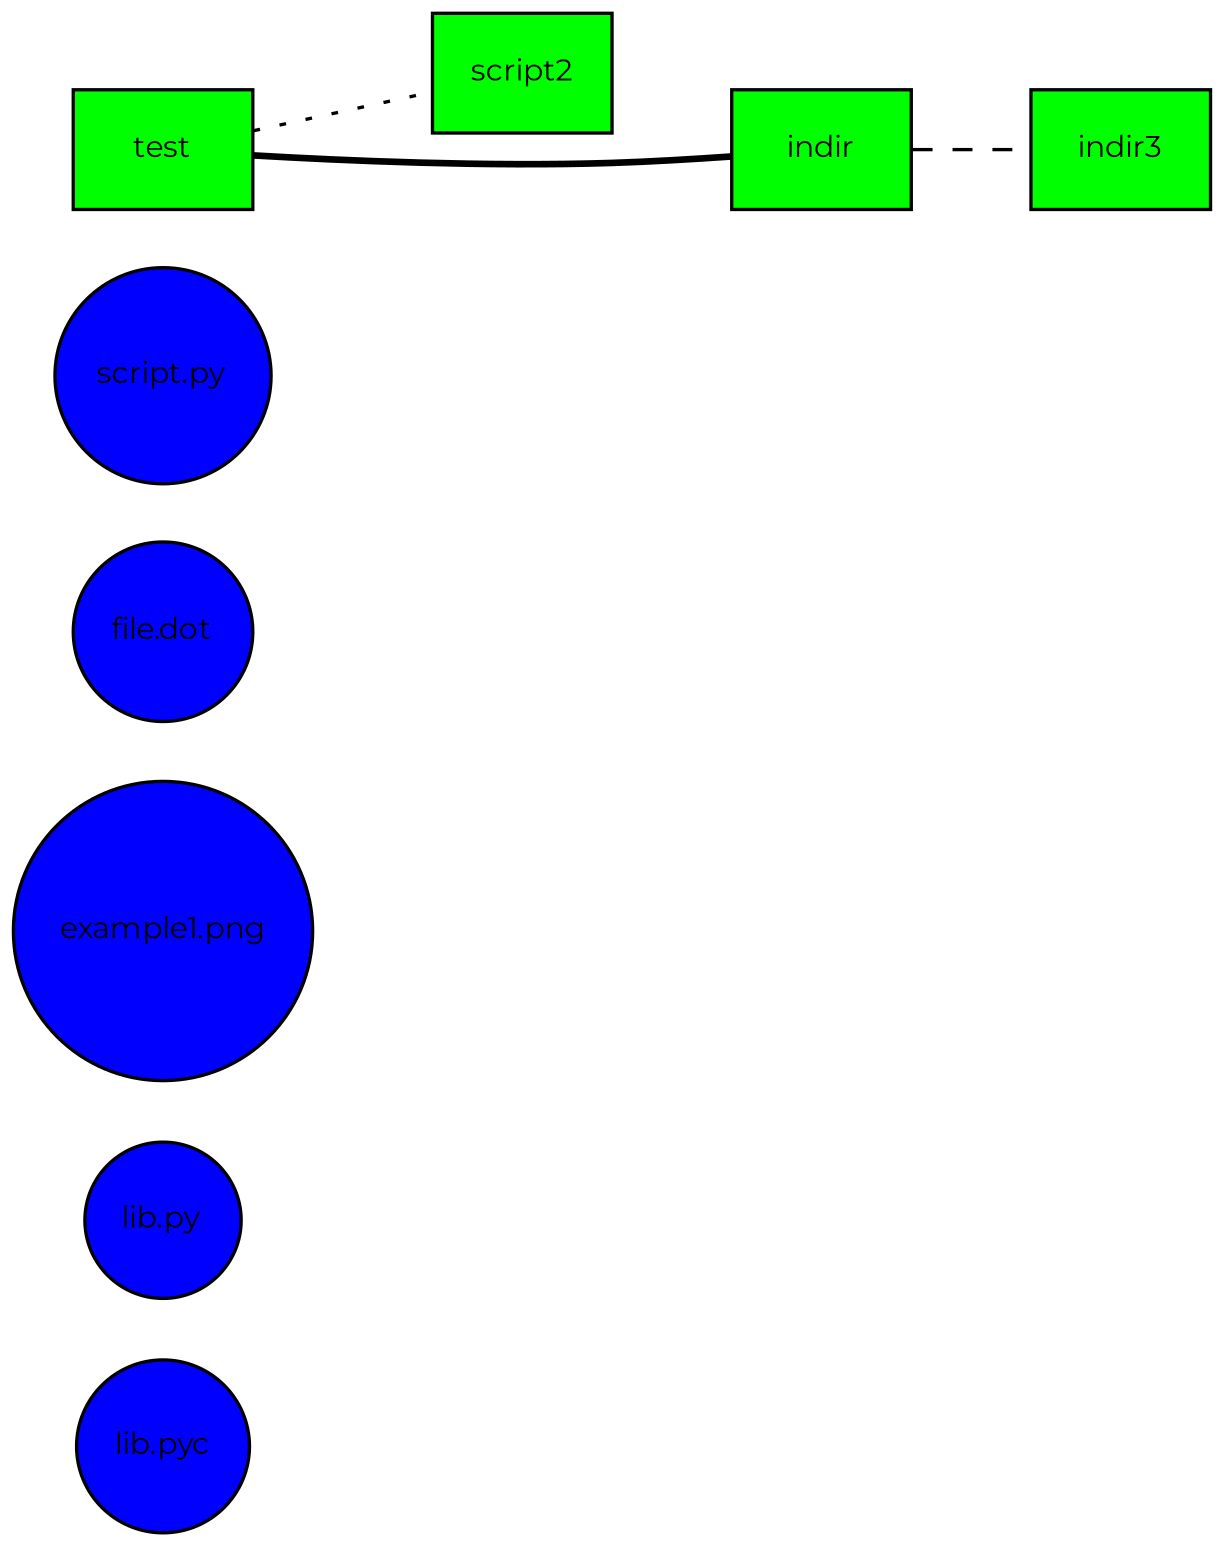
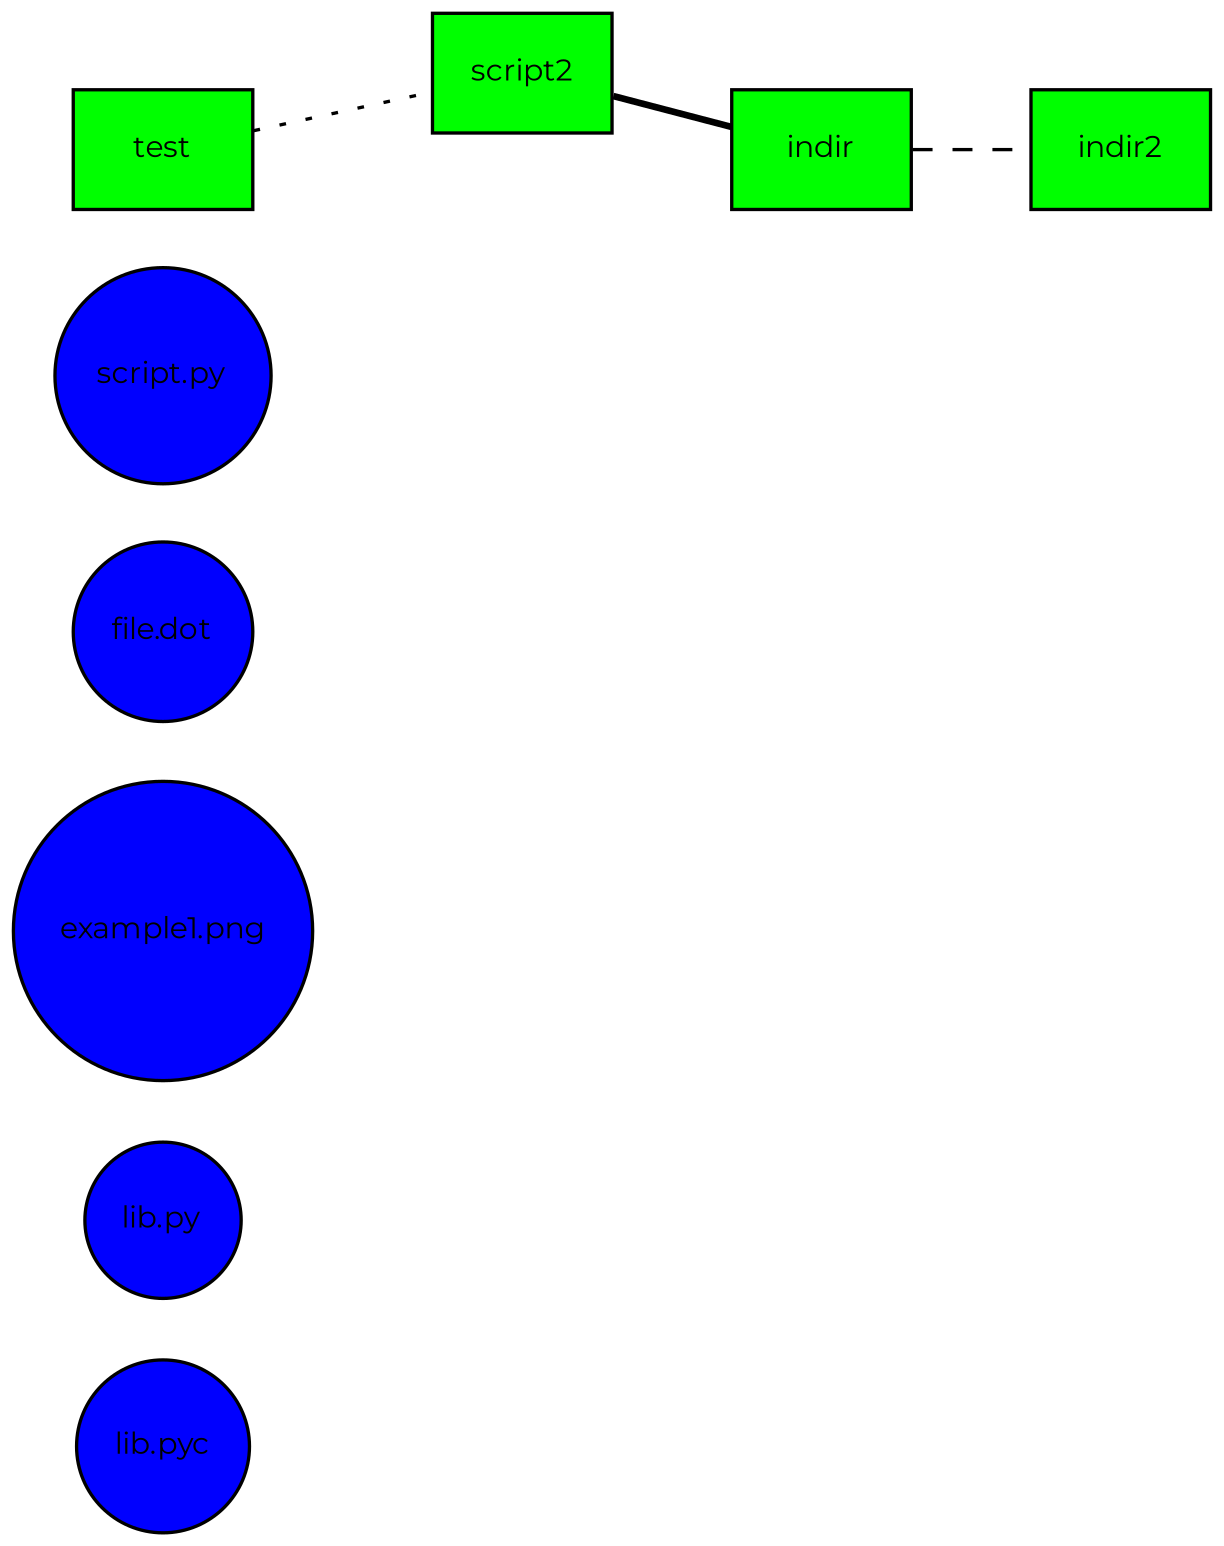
node "indir3": label "indir3" -> "indir2"
edge "test" -- "indir": now "script2" -- "indir"
